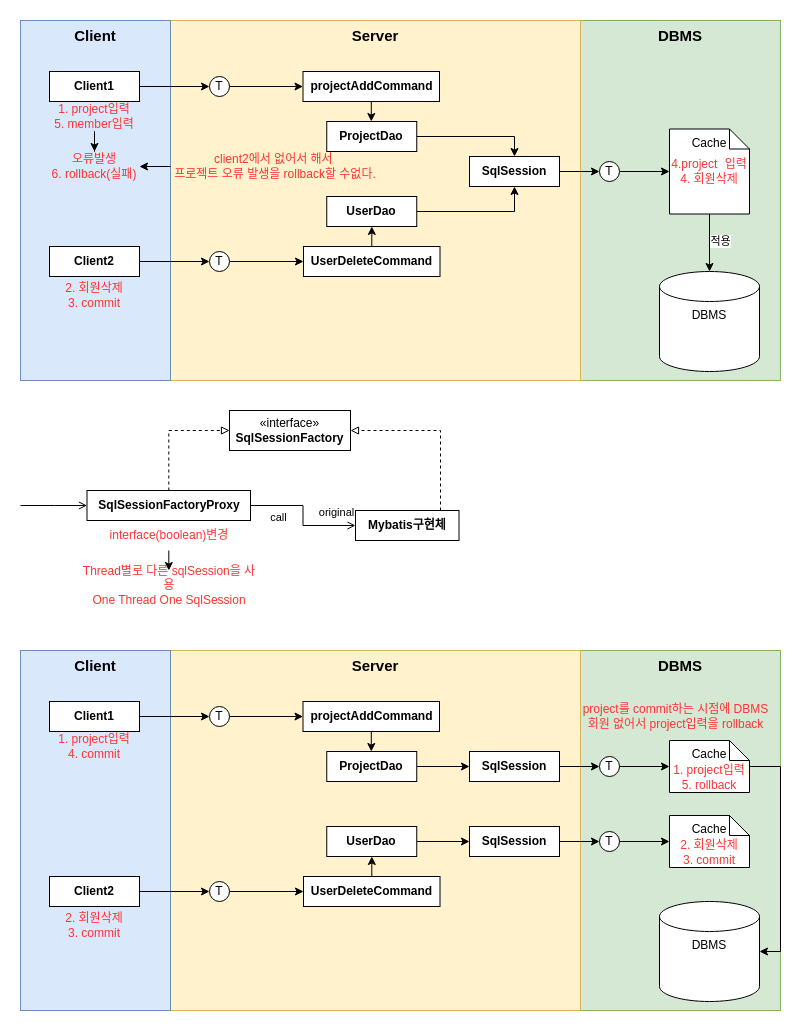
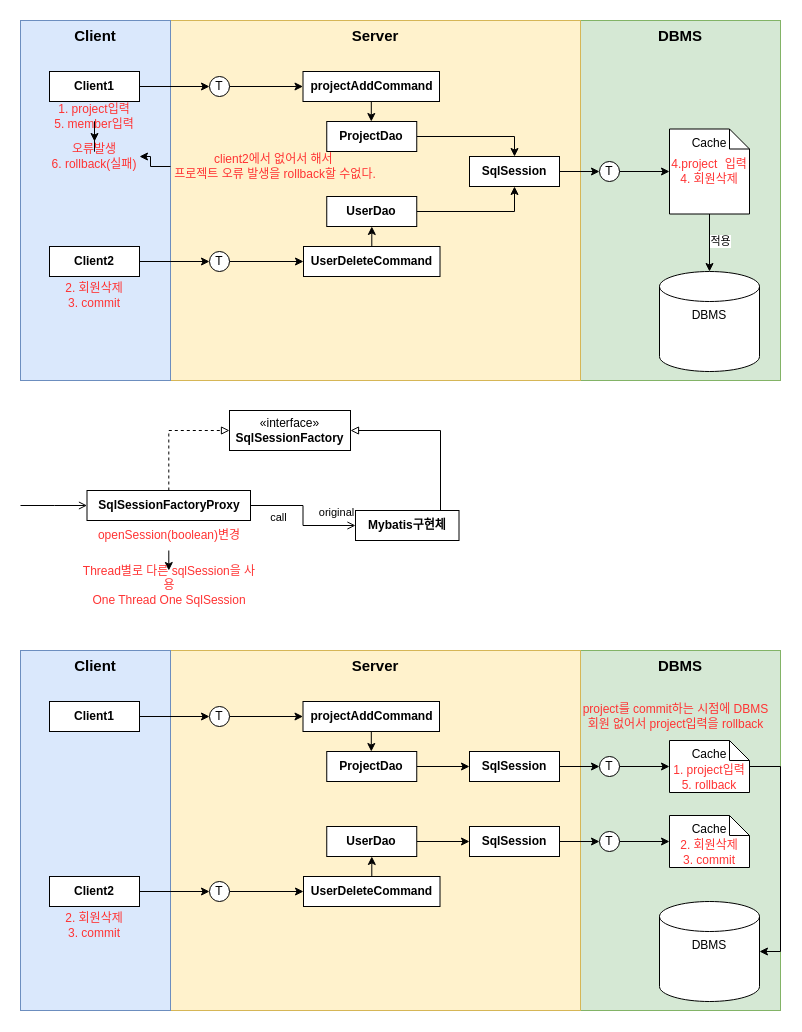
node "오류발생 6. rollback(실패)": moved (95, 167) -> (95, 157)
edge "Mybatis구현체" -> "«interface» SqlSessionFactory": style dashed -> solid
node "interface(boolean)변경": label "interface(boolean)변경" -> "openSession(boolean)변경"
node "1. project입력 4. commit": removed
